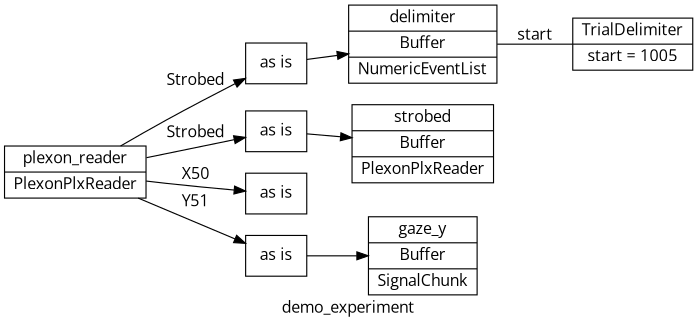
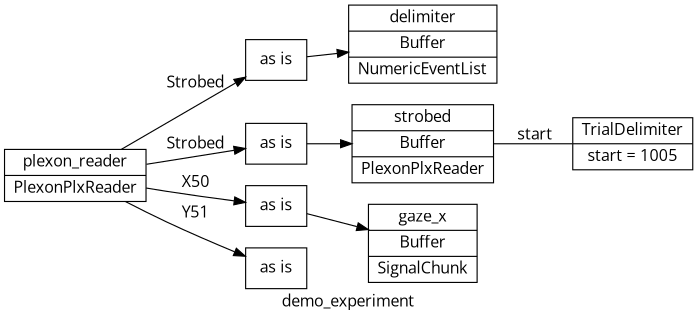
edge "delimiter" -- "TrialDelimiter": now "strobed" -- "TrialDelimiter"
node "gaze_x": added
node "gaze_y": removed
